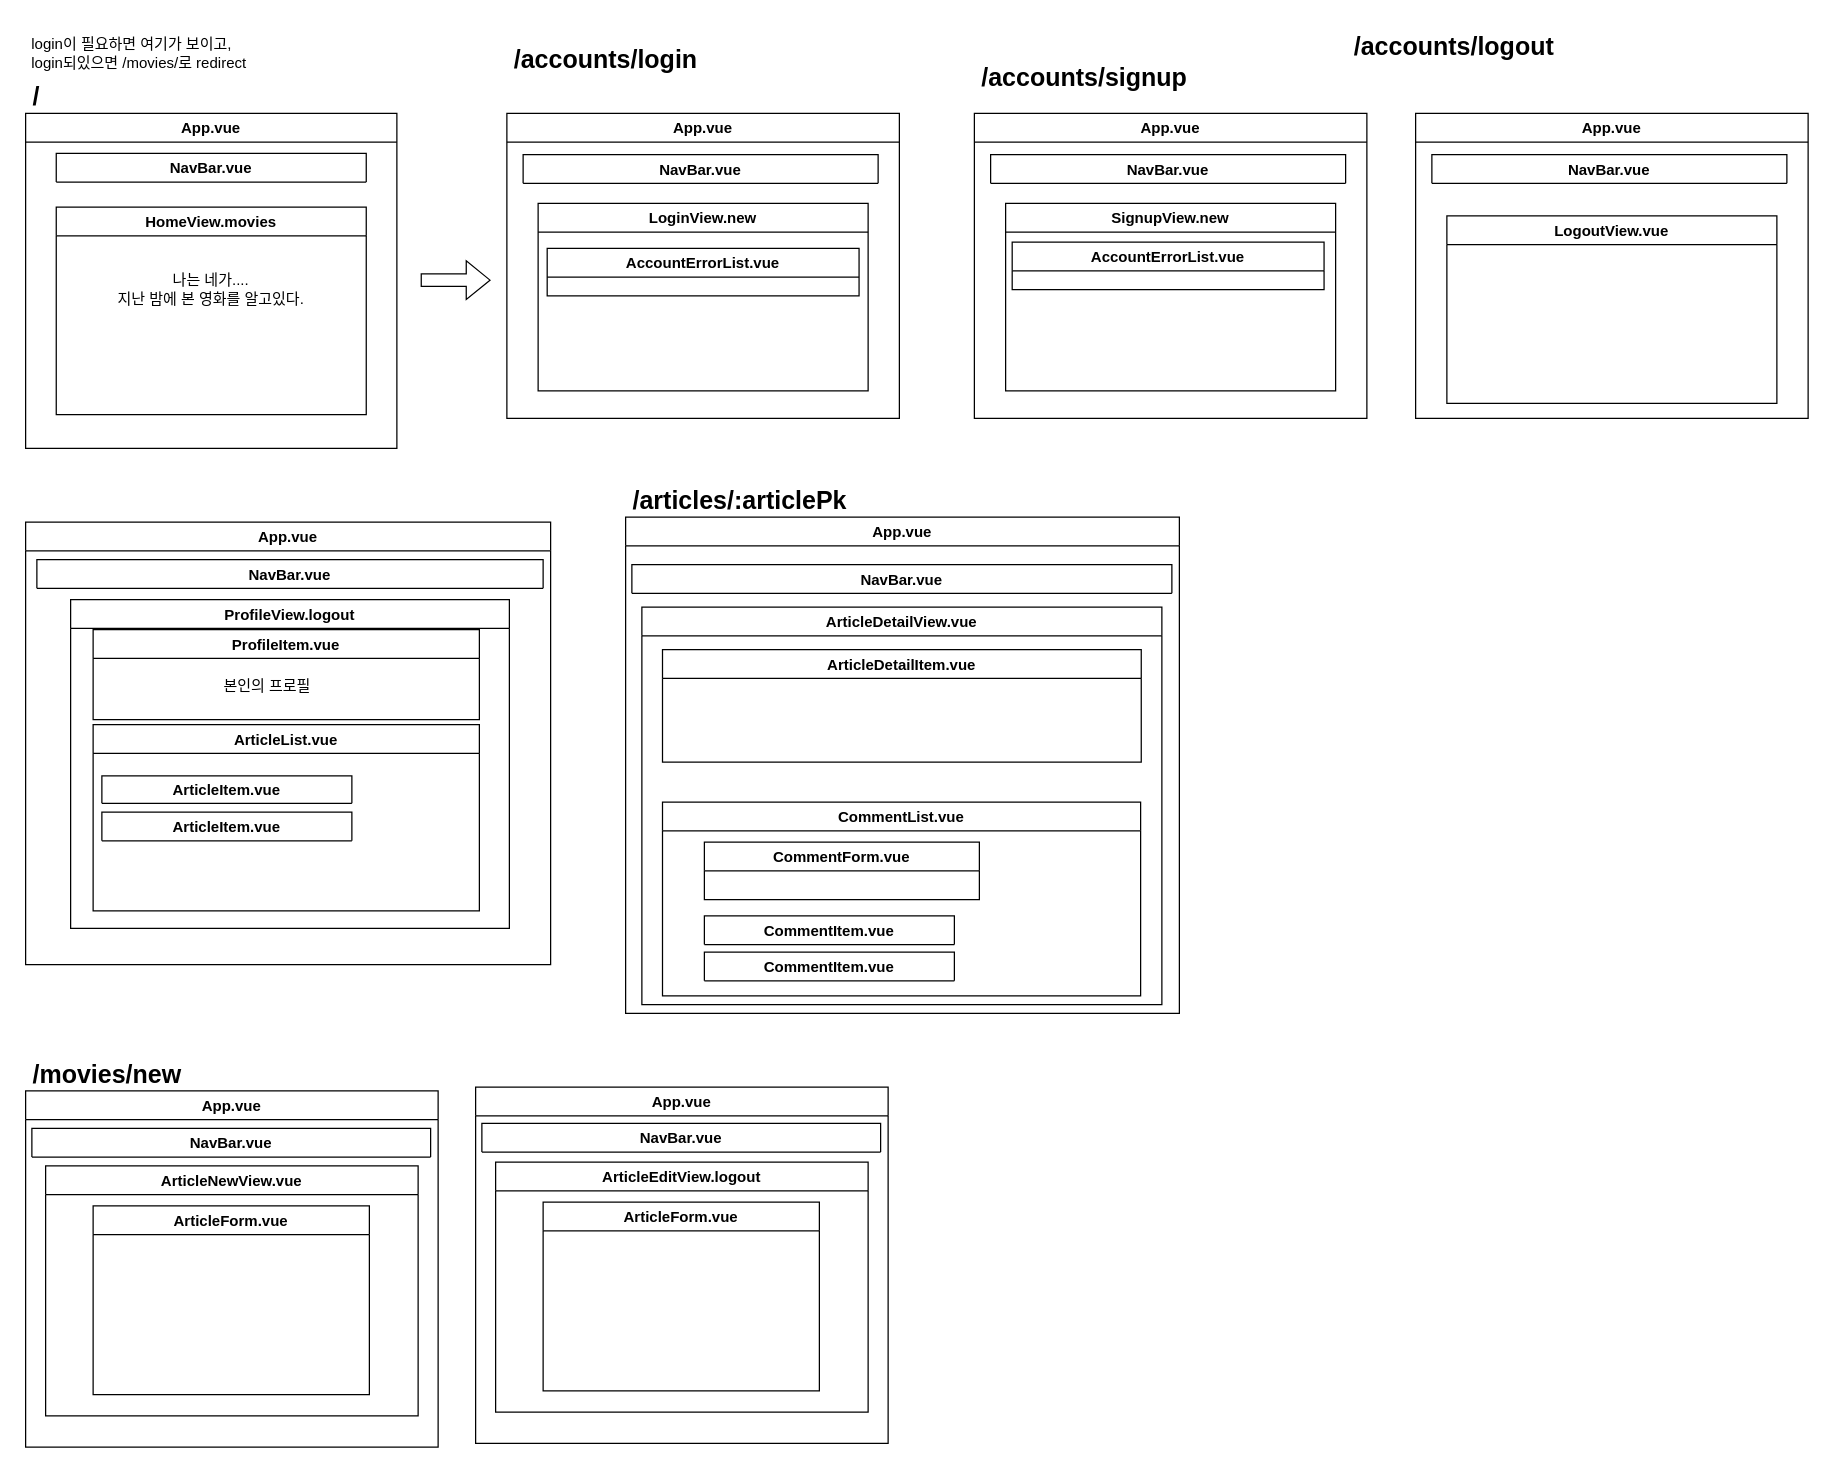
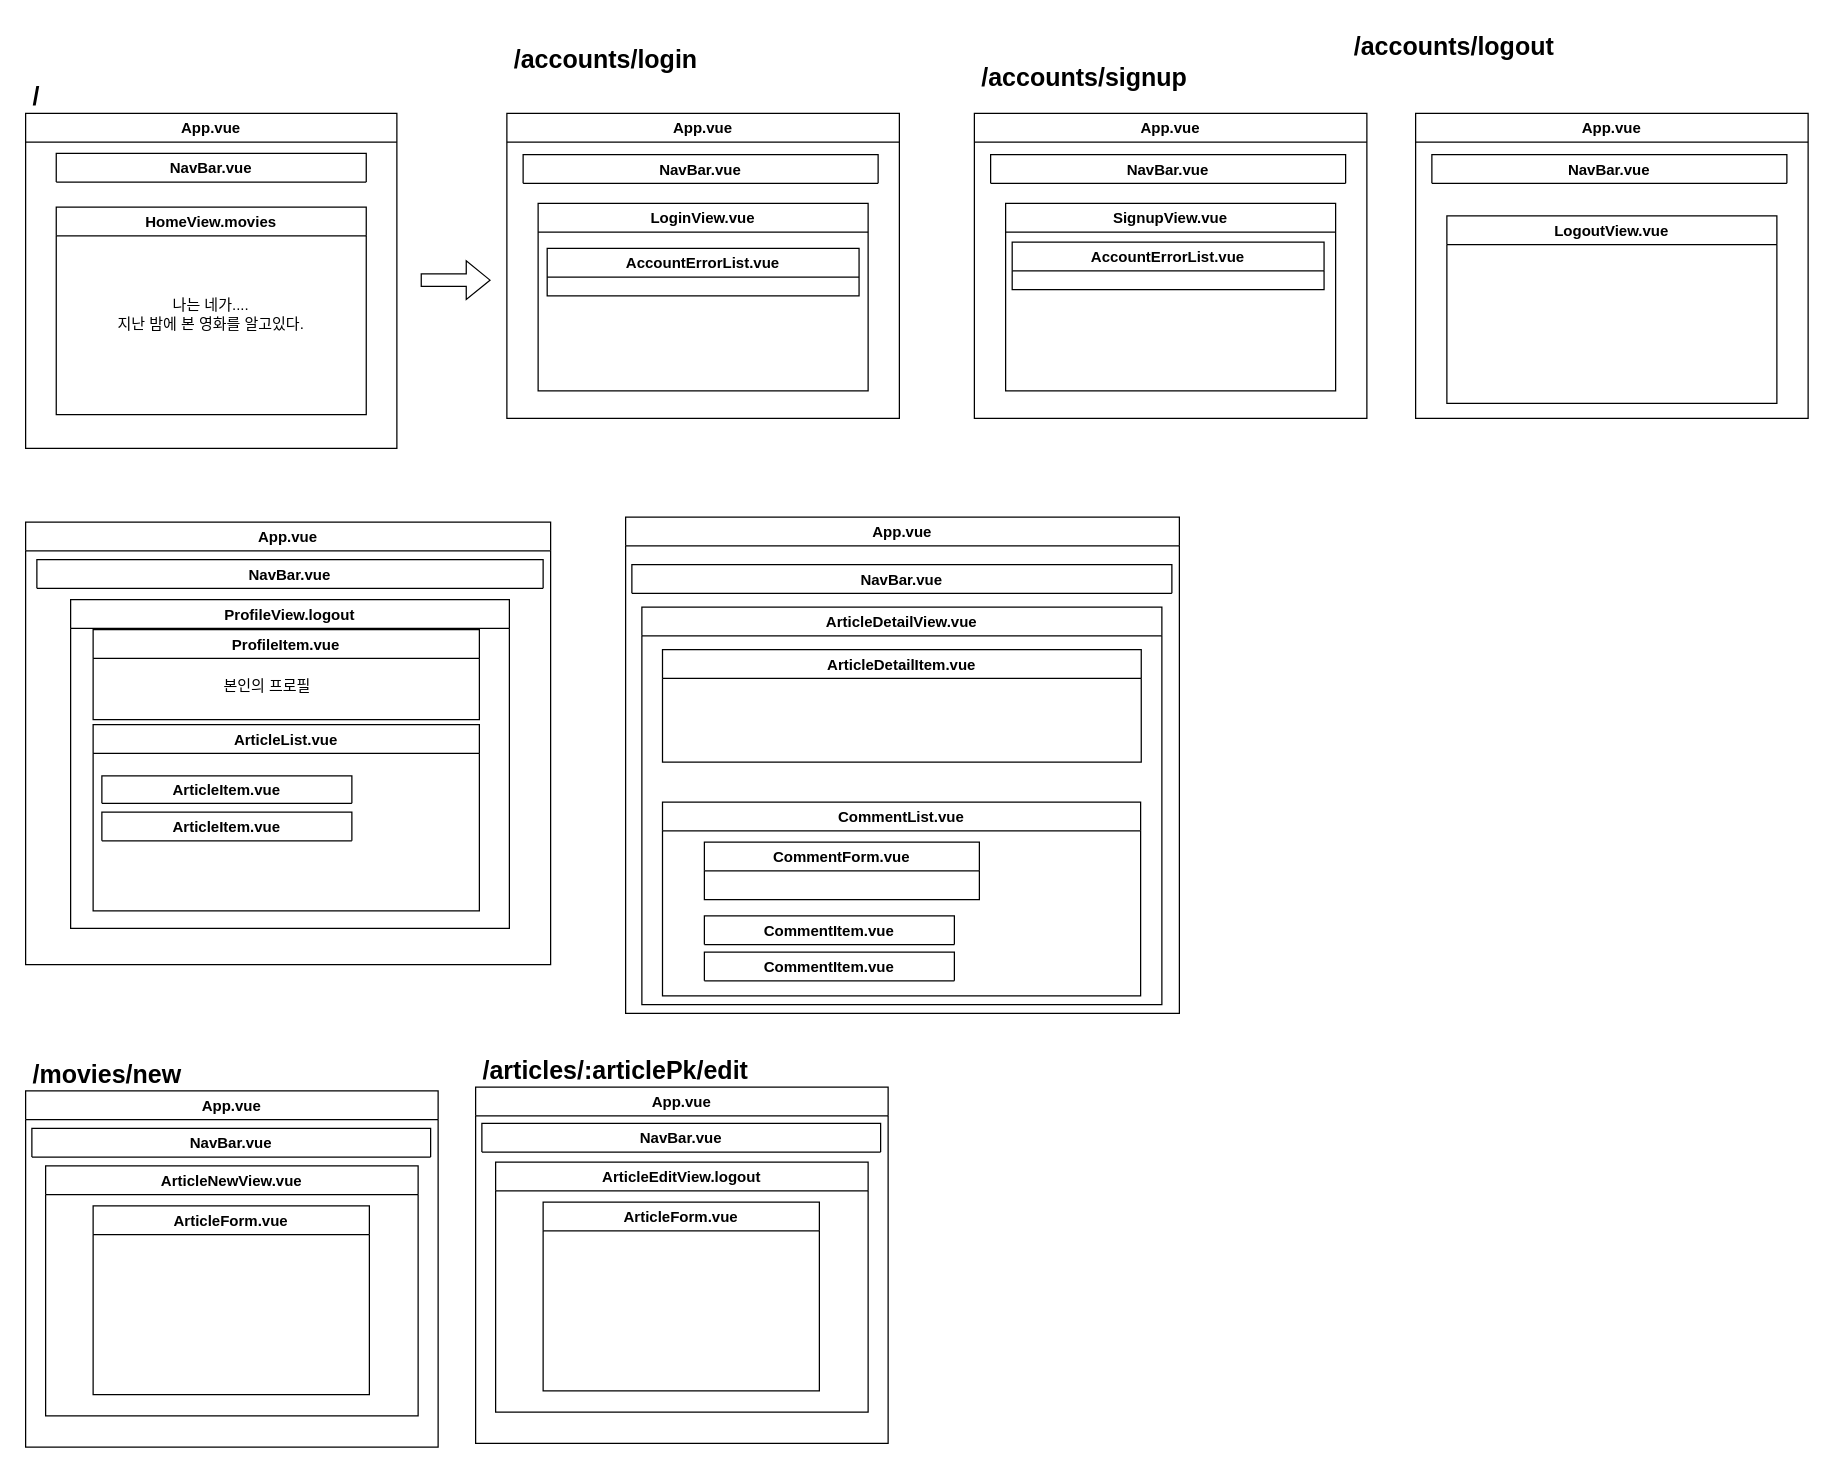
node "login이 필요하면 여기가 보이고, login되있으면 /movies/로 redirect": removed
node "LoginView.new": label "LoginView.new" -> "LoginView.vue"
node "SignupView.new": label "SignupView.new" -> "SignupView.vue"
node "나는 네가.... 지난 밤에 본 영화를 알고있다.": moved (211, 289) -> (211, 314)
node "/articles/:articlePk": removed
node "/articles/:articlePk/edit": added
